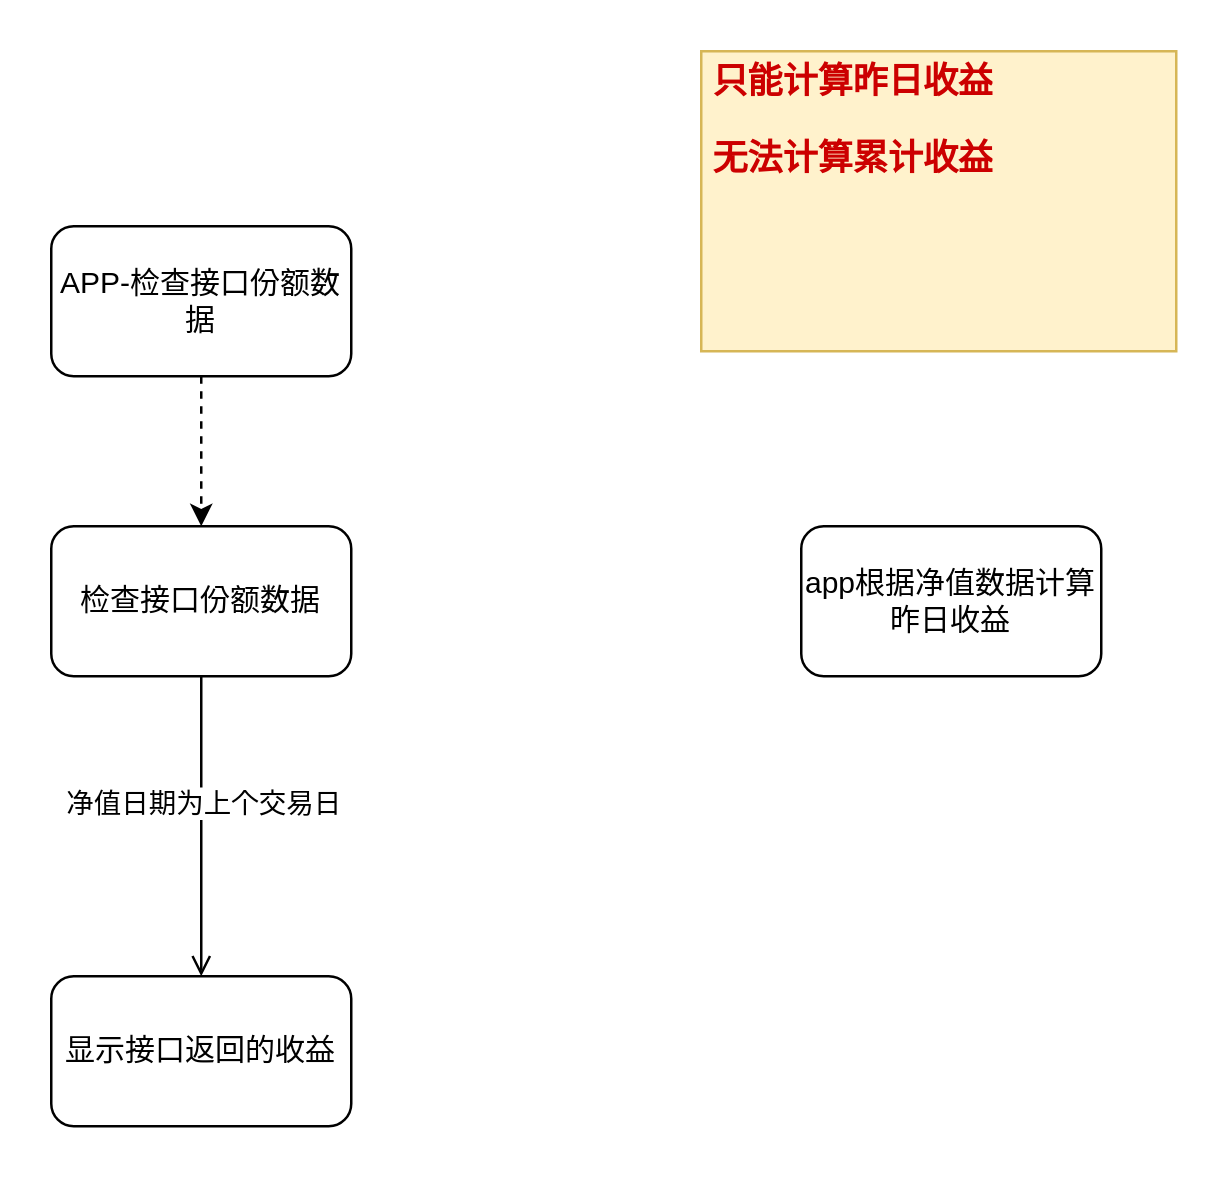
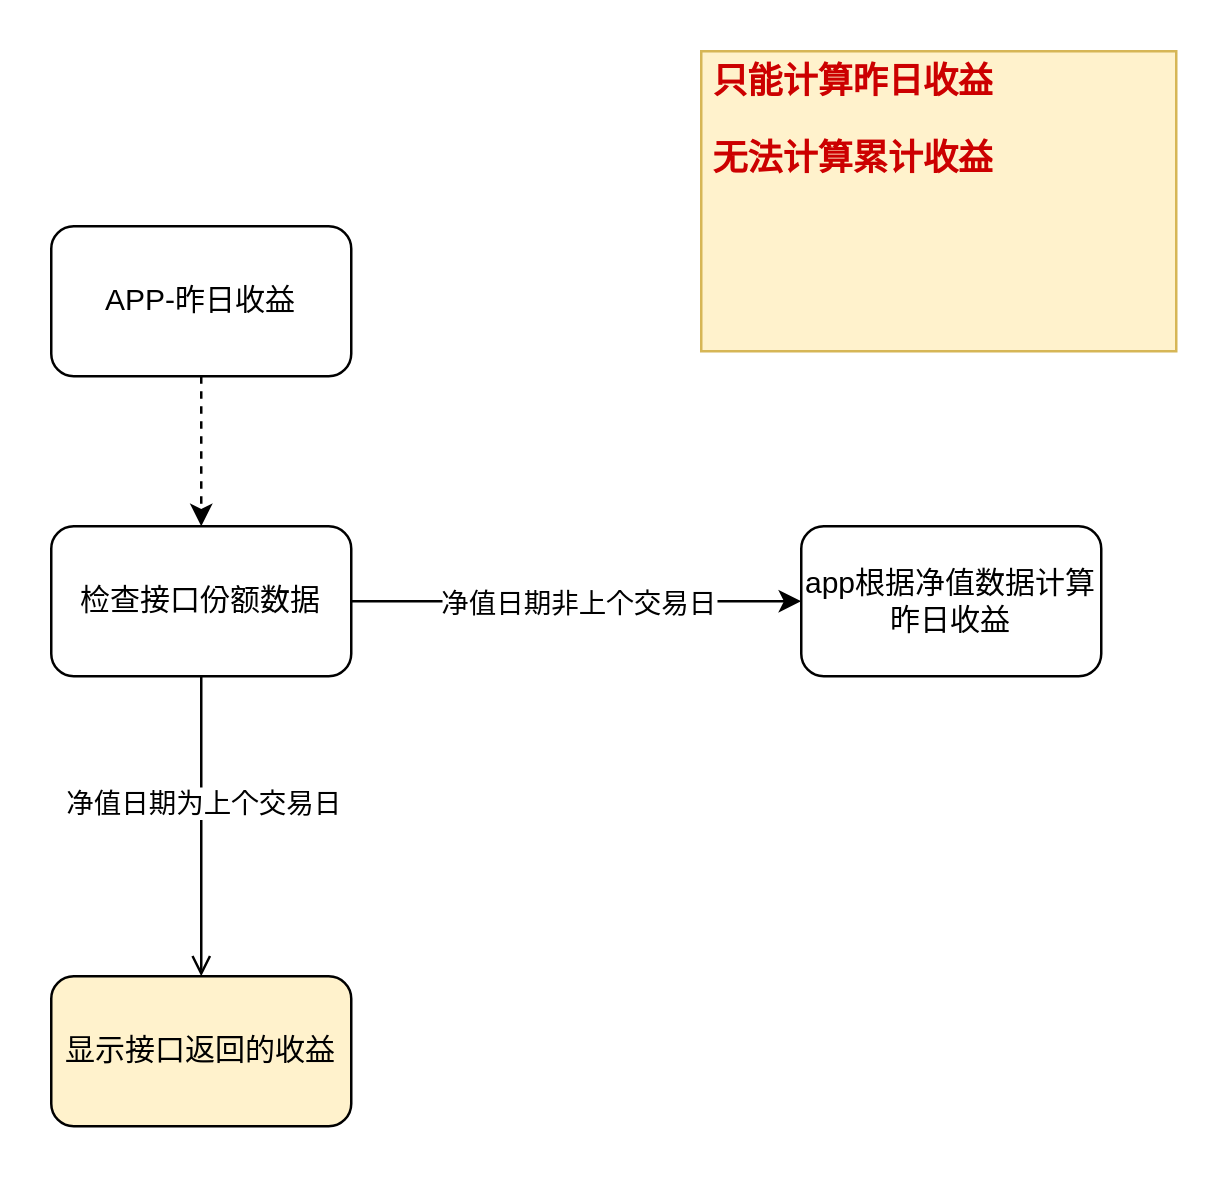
node "APP-检查接口份额数据": label "APP-检查接口份额数据" -> "APP-昨日收益"
edge "检查接口份额数据" -> "app根据净值数据计算昨日收益": added, label "净值日期非上个交易日"
node "显示接口返回的收益": fillcolor #ffffff -> #fff2cc
